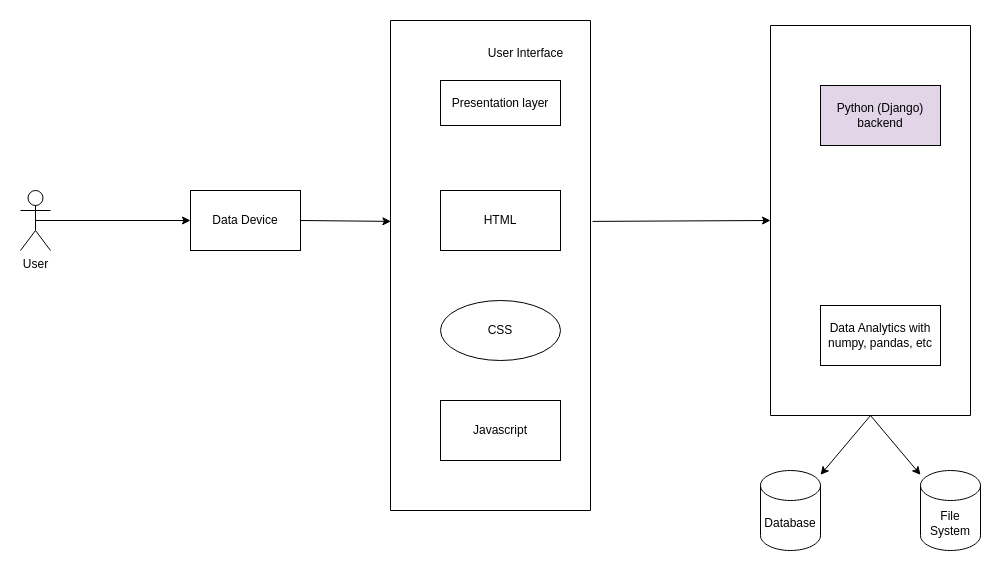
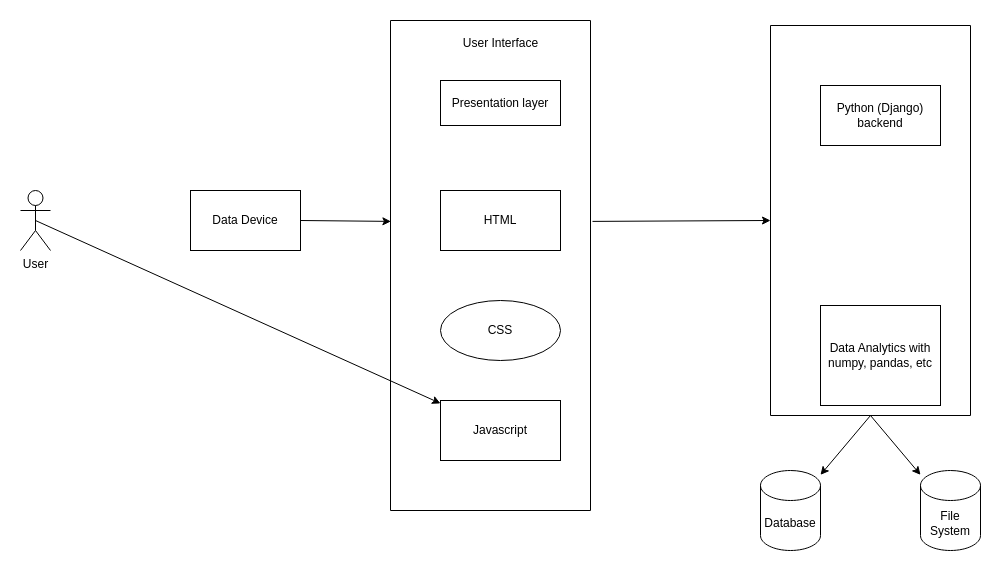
node "User Interface": moved (526, 54) -> (501, 44)
node "Python (Django) backend": fillcolor #e1d5e7 -> #ffffff
edge "User" -> "Data Device": now "User" -> "Javascript"
node "Data Analytics with numpy, pandas, etc": size 120x60 -> 120x100
